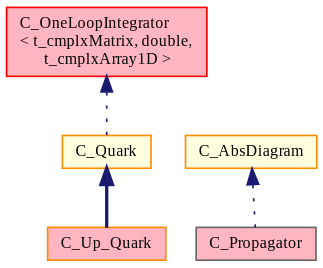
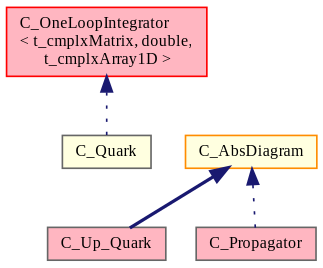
node "C_Quark": color darkorange -> gray40
edge "C_Up_Quark" -> "C_Quark": now "C_Up_Quark" -> "C_AbsDiagram"
node "C_Up_Quark": color darkorange -> gray40
